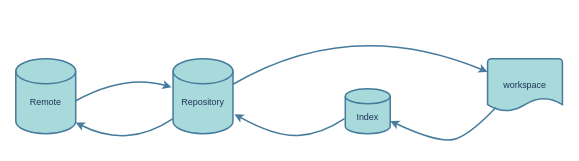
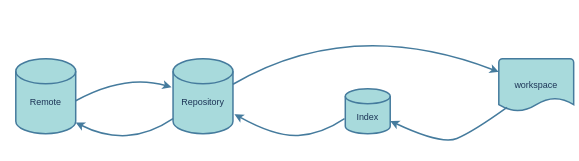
node "workspace": moved (525, 85) -> (537, 85)
